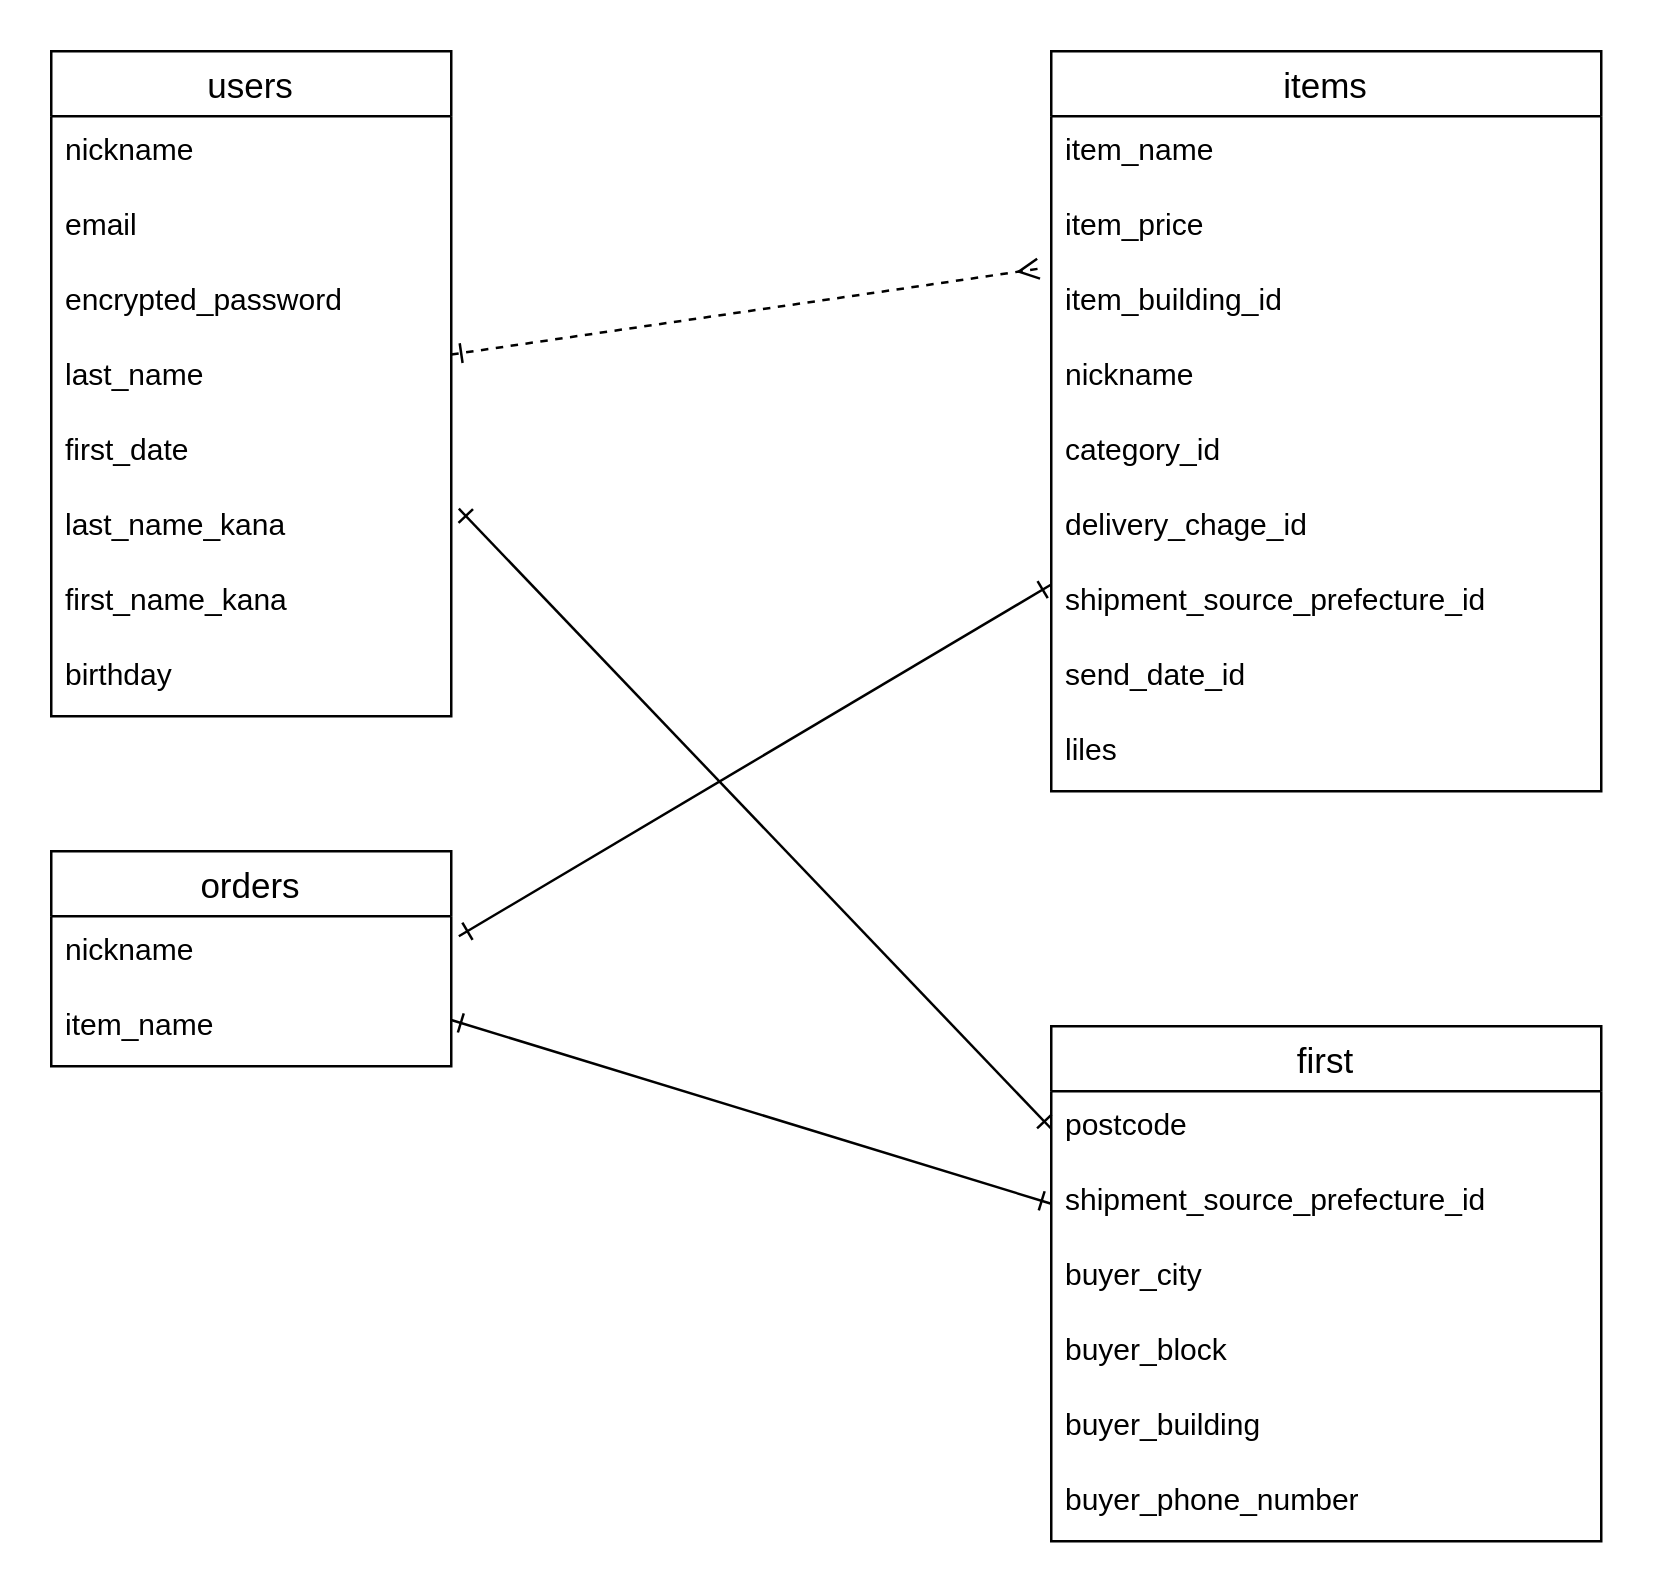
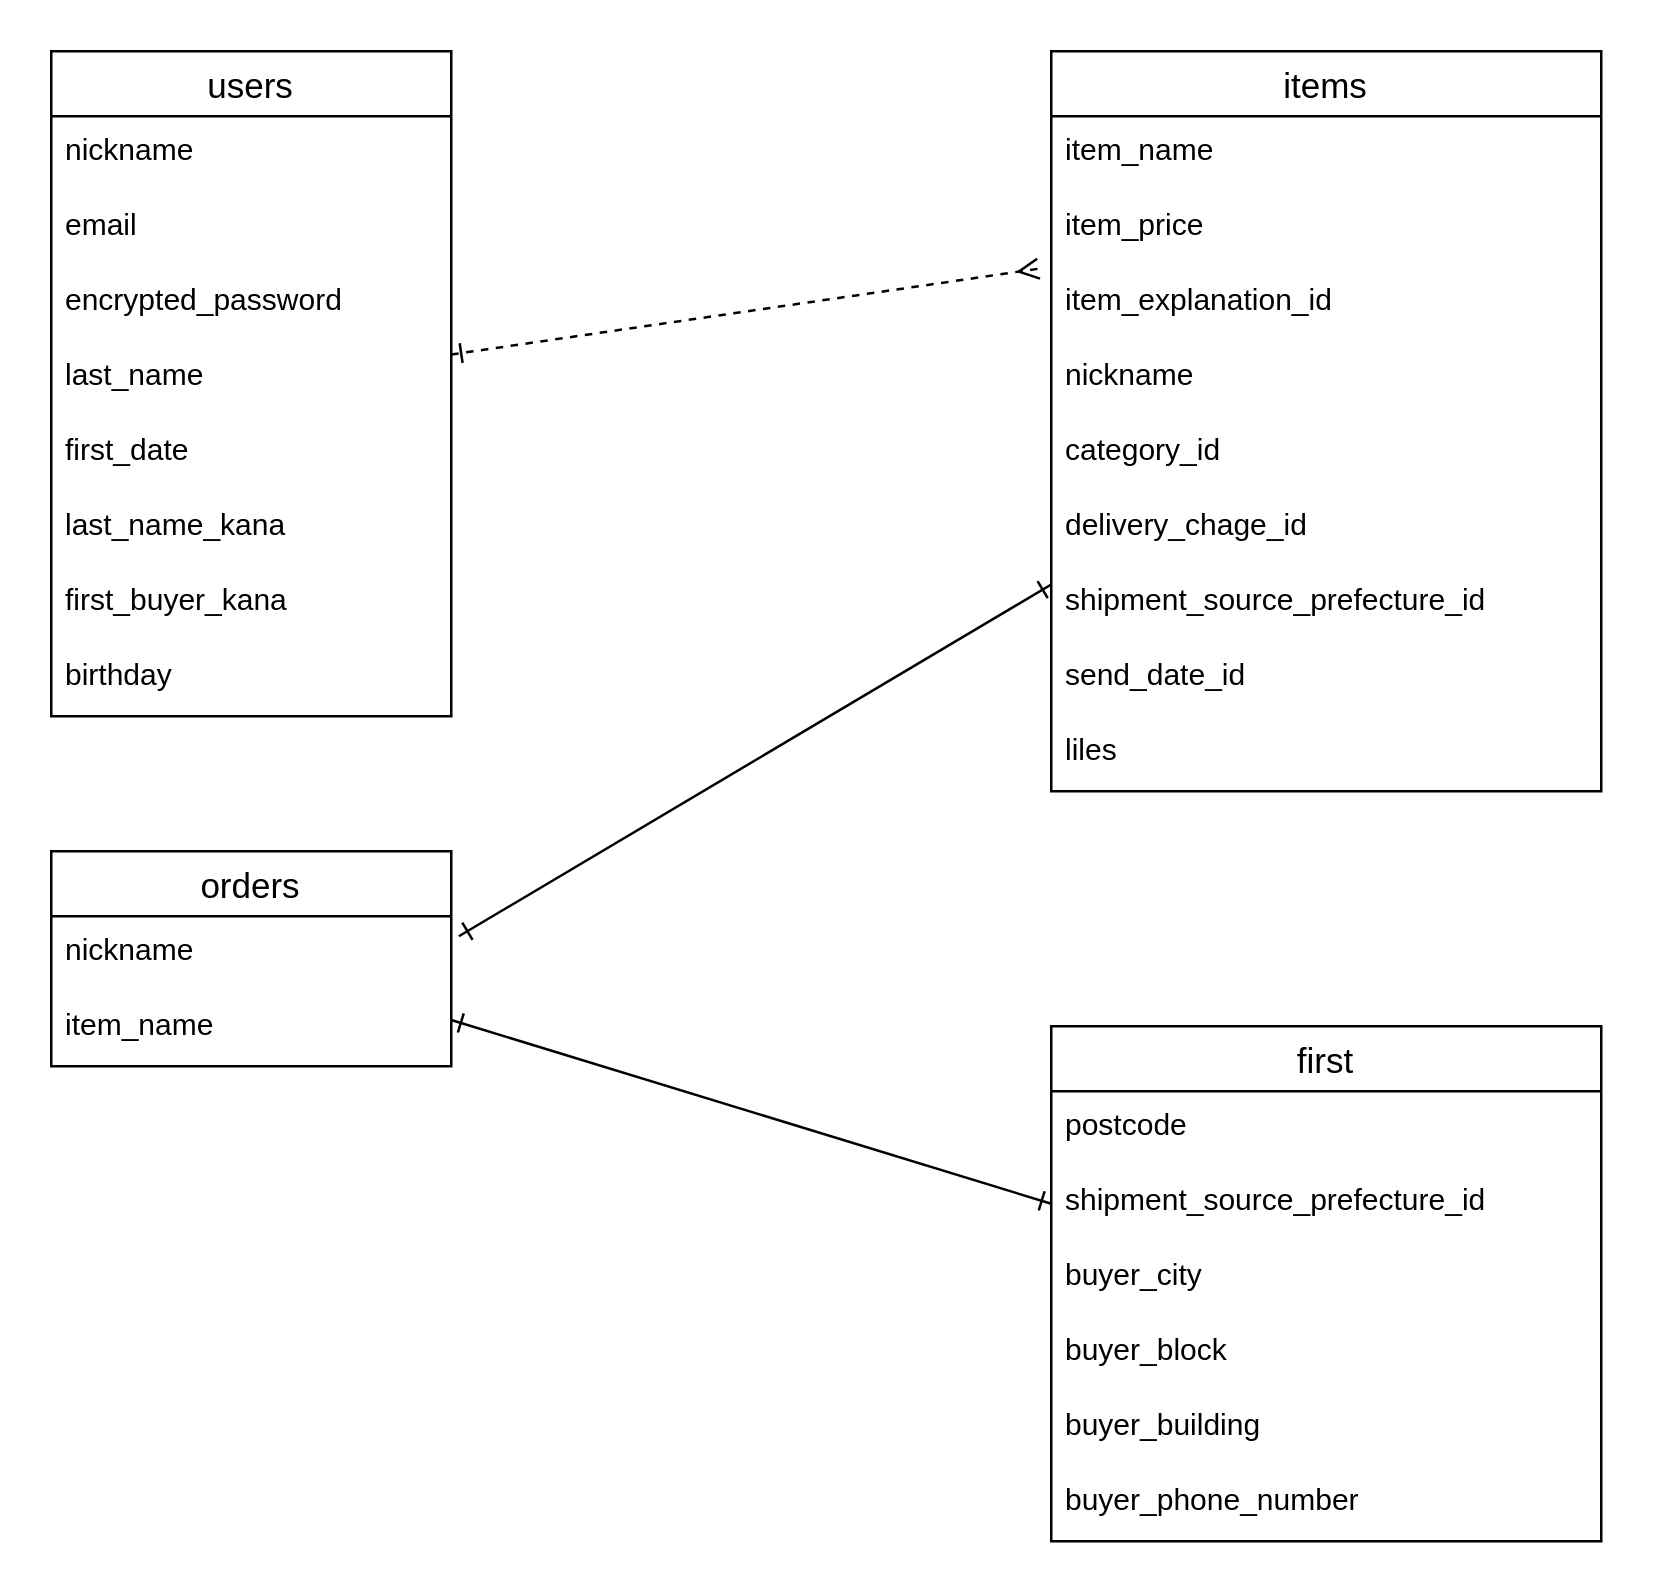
node "item_building_id": label "item_building_id" -> "item_explanation_id"
node "first_name_kana": label "first_name_kana" -> "first_buyer_kana"
edge "last_name_kana" -- "postcode": removed
